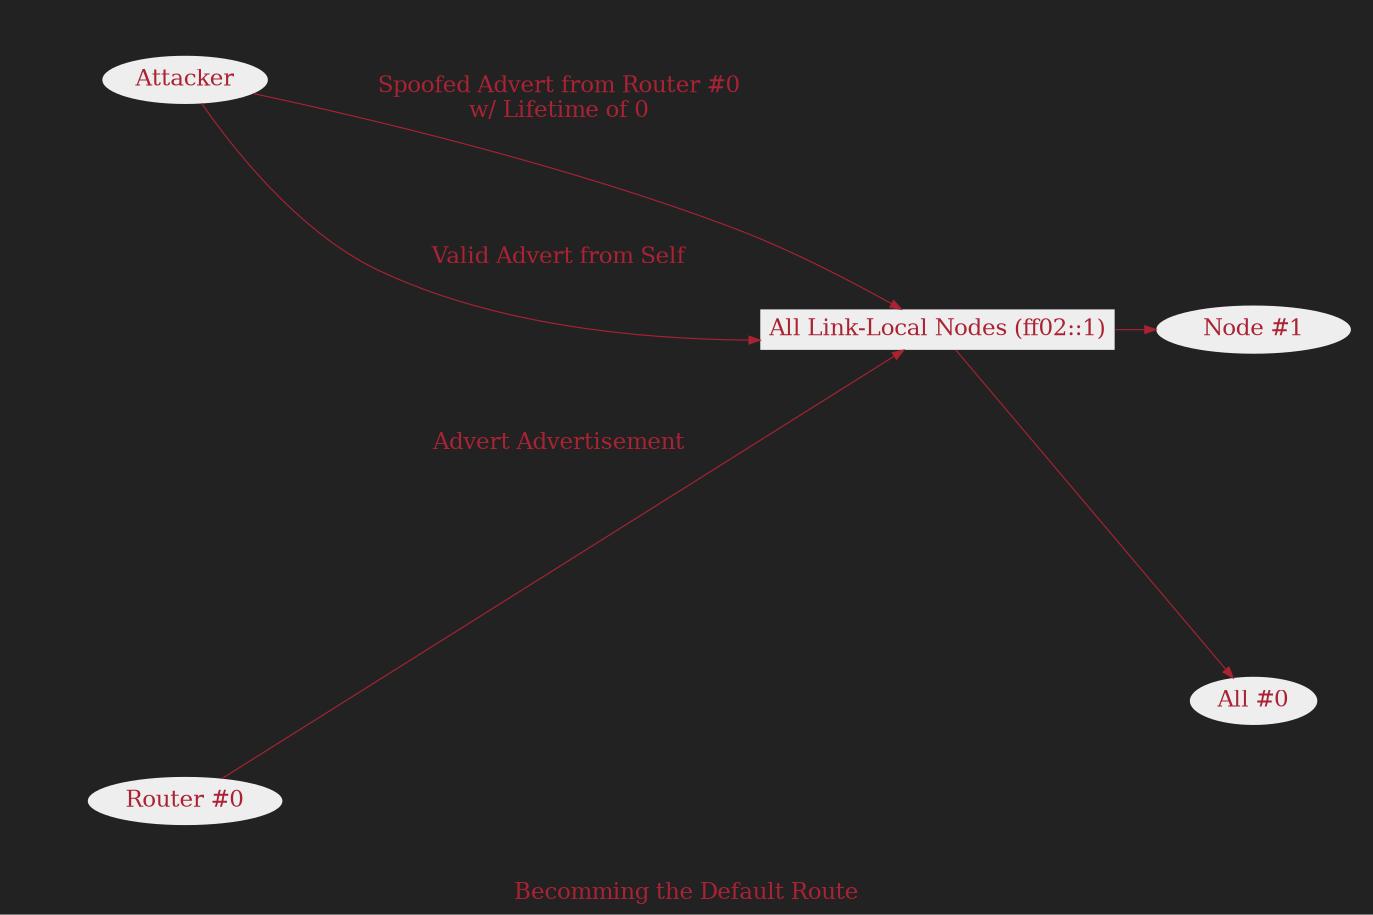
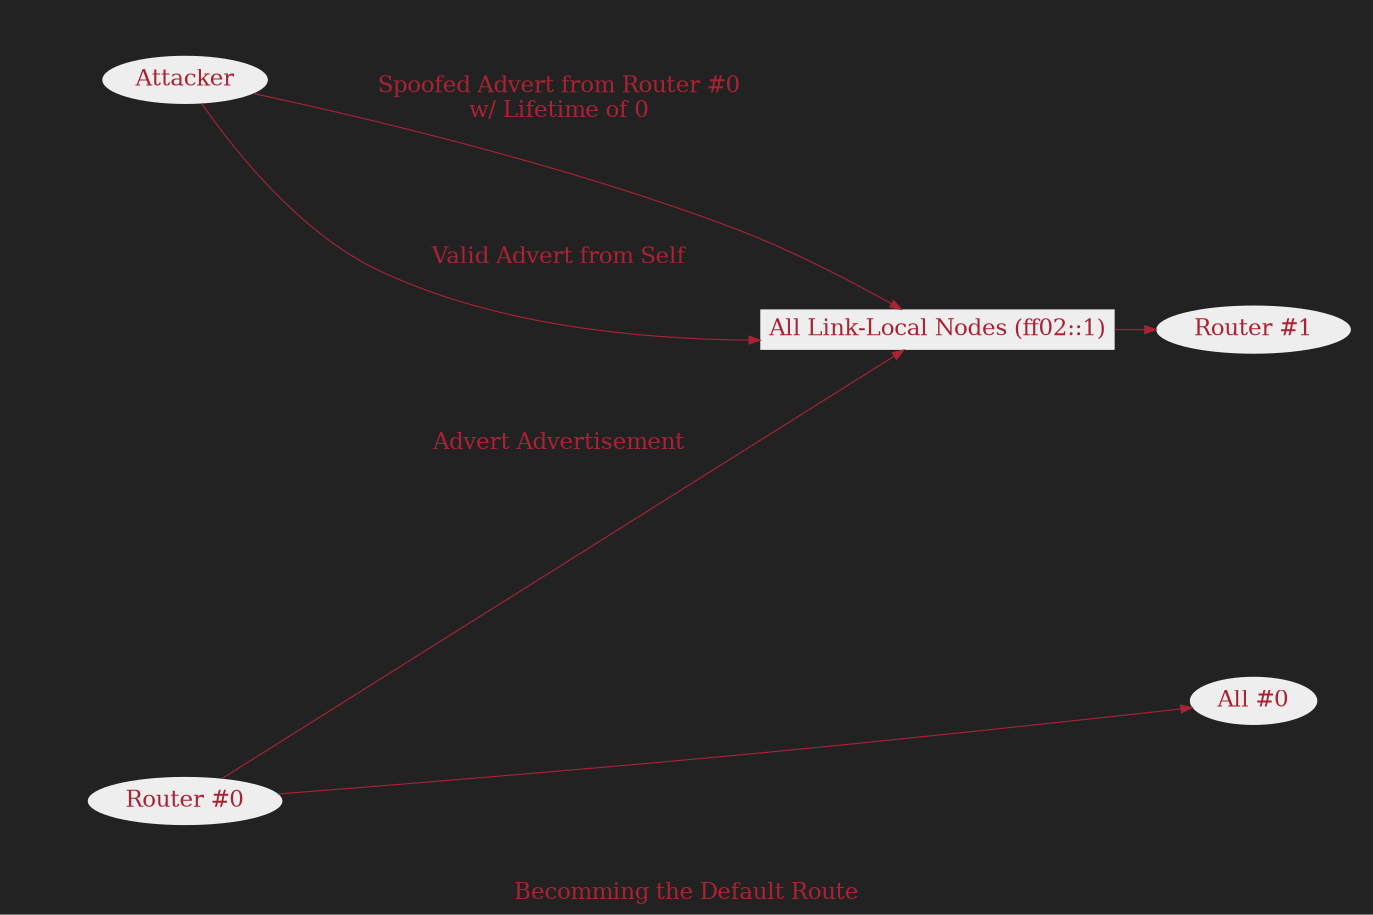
node "Node #1": label "Node #1" -> "Router #1"
edge "All Link-Local Nodes (ff02::1)" -> "All #0": now "Router #0" -> "All #0"
